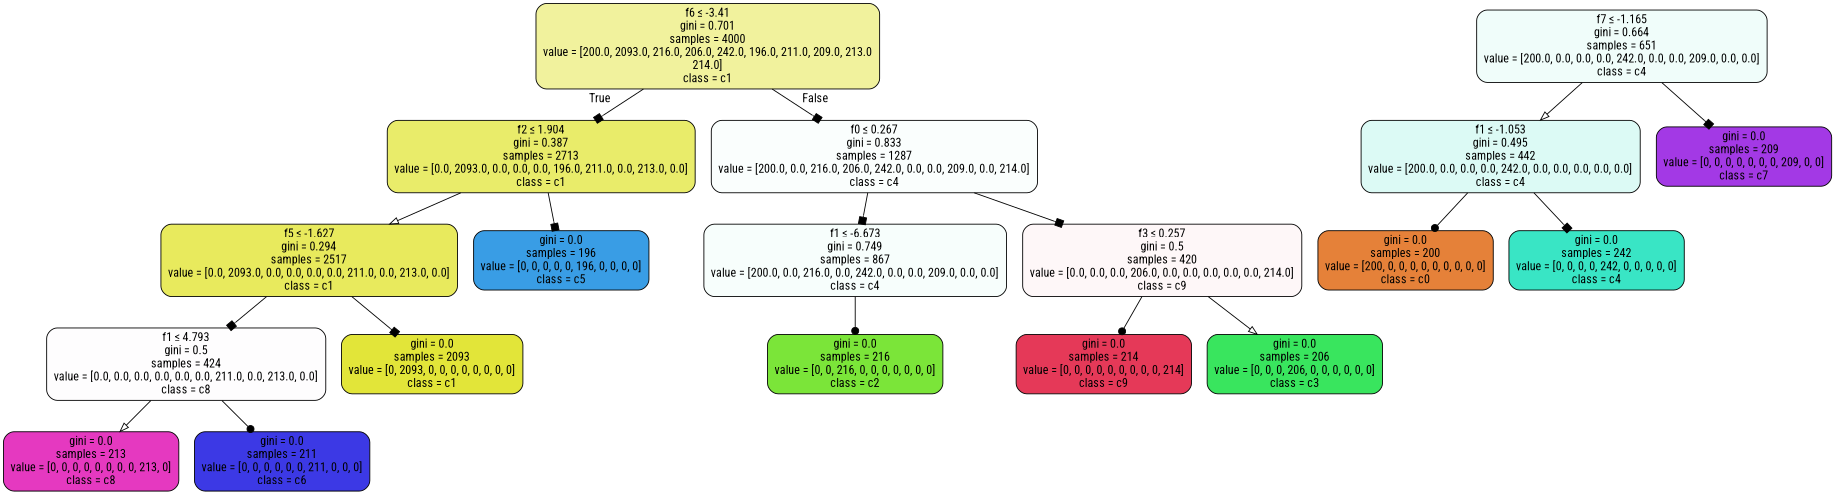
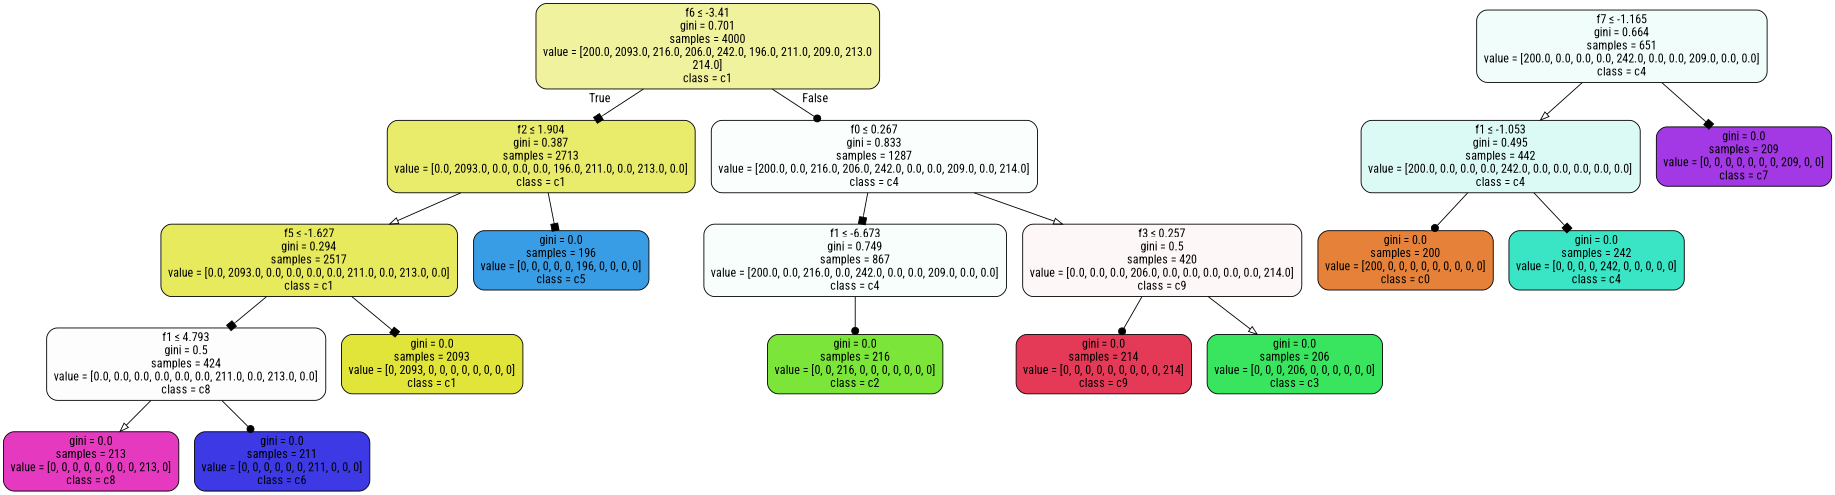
edge "f6 ≤ -3.41" -> "f0 ≤ 0.267": arrowhead box -> dot
edge "f0 ≤ 0.267" -> "f3 ≤ 0.257": arrowhead box -> onormal
